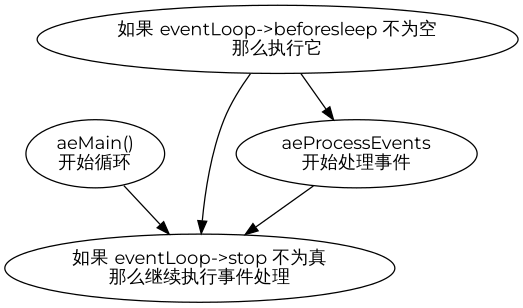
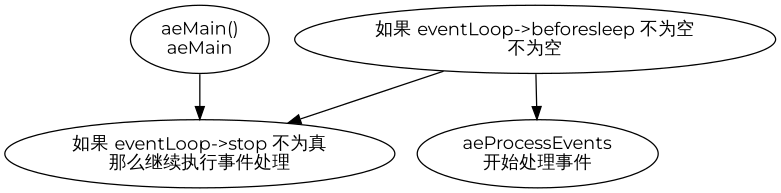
node "如果 eventLoop->beforesleep 不为空 那么执行它": label "如果 eventLoop->beforesleep 不为空 那么执行它" -> "如果 eventLoop->beforesleep 不为空 不为空"
node "aeMain() 开始循环": label "aeMain() 开始循环" -> "aeMain() aeMain"
edge "aeProcessEvents 开始处理事件" -> "如果 eventLoop->stop 不为真 那么继续执行事件处理": removed
